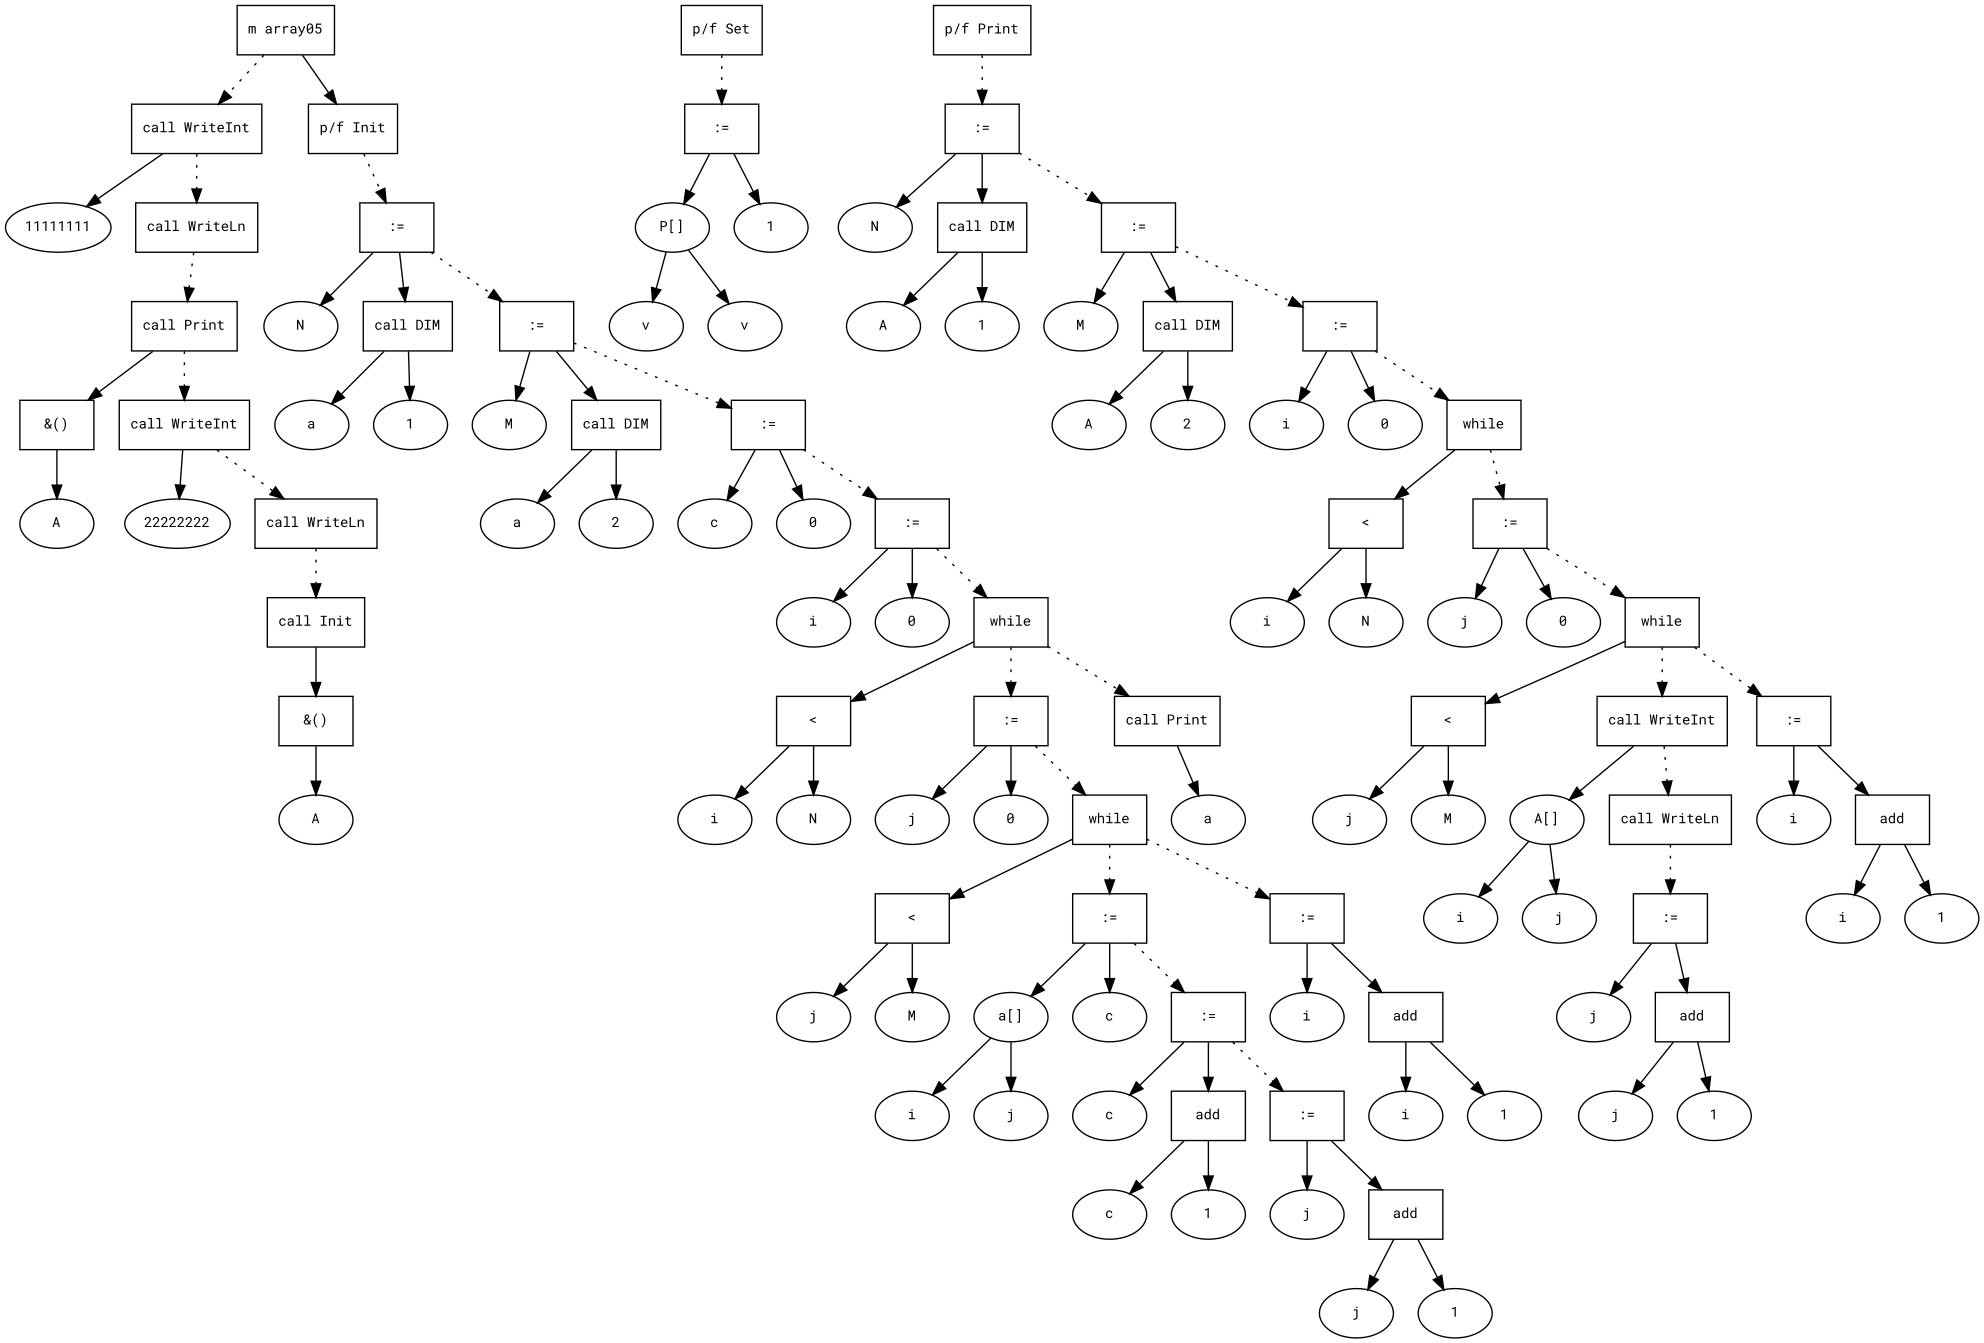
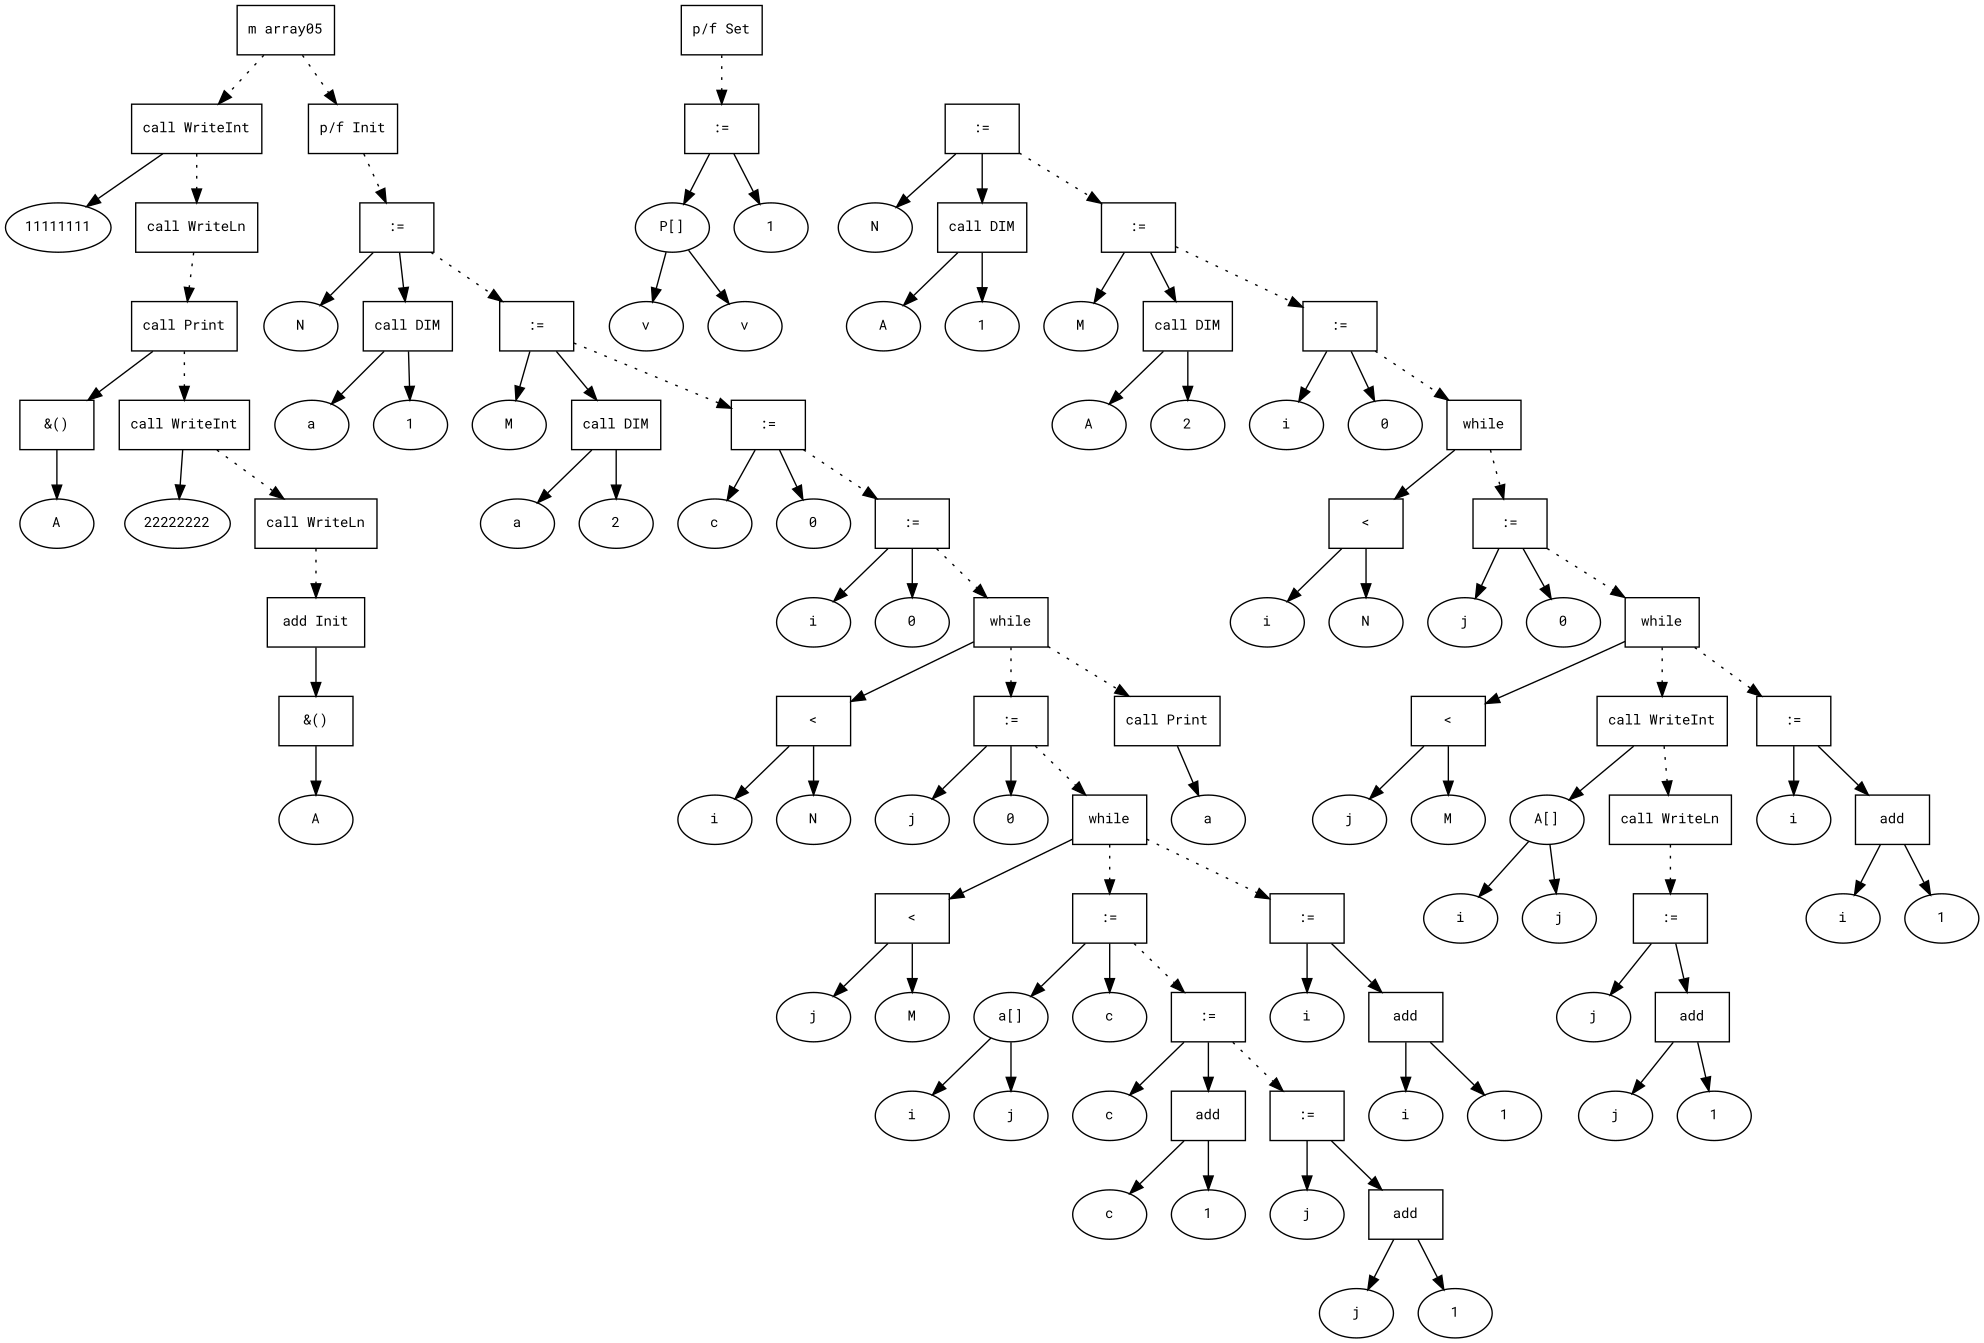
node "p/f Print": removed
edge "m array05" -> "p/f Init": style solid -> dotted
node "call Init": label "call Init" -> "add Init"
